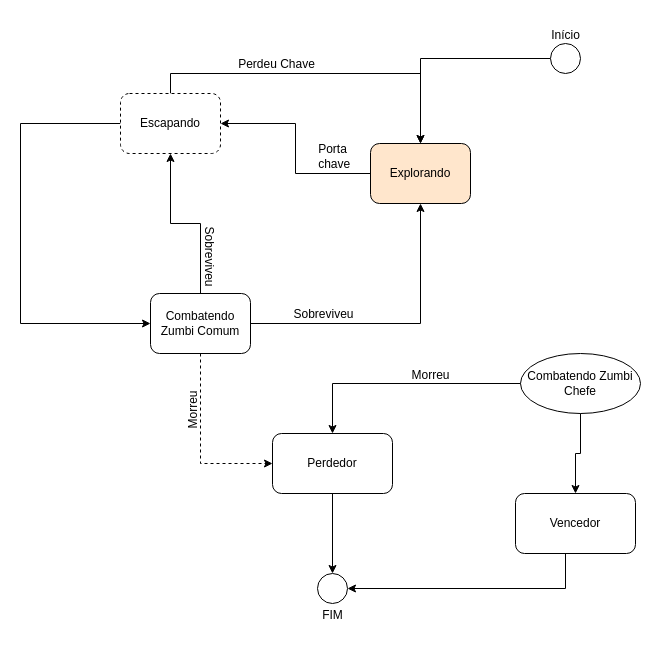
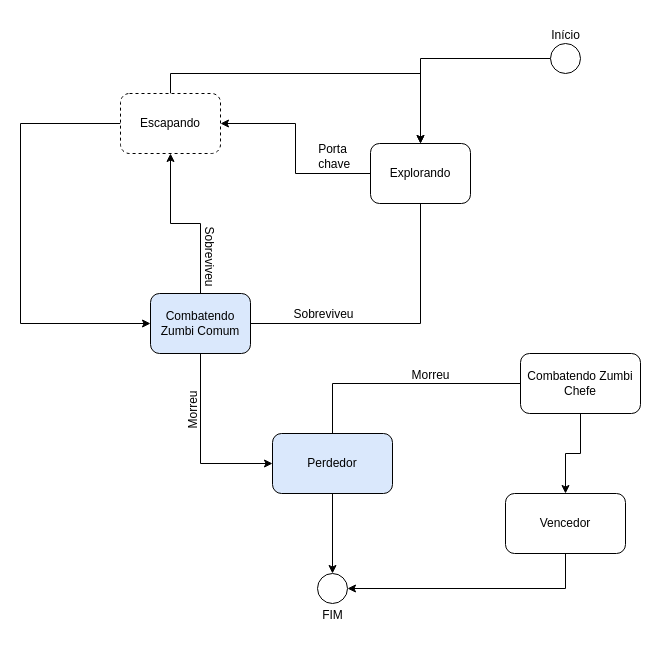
node "Perdeu Chave": removed
node "Explorando": fillcolor #ffe6cc -> #ffffff
edge "Combatendo Zumbi Comum" -> "Explorando": arrowhead classic -> none
node "Combatendo Zumbi Comum": fillcolor #ffffff -> #dae8fc
node "Combatendo Zumbi Chefe": shape ellipse -> rounded rectangle
edge "Combatendo Zumbi Chefe" -> "Perdedor": arrowhead classic -> none
edge "Combatendo Zumbi Comum" -> "Perdedor": style dashed -> solid
node "Perdedor": fillcolor #ffffff -> #dae8fc
node "Vencedor": moved (576, 524) -> (566, 524)
